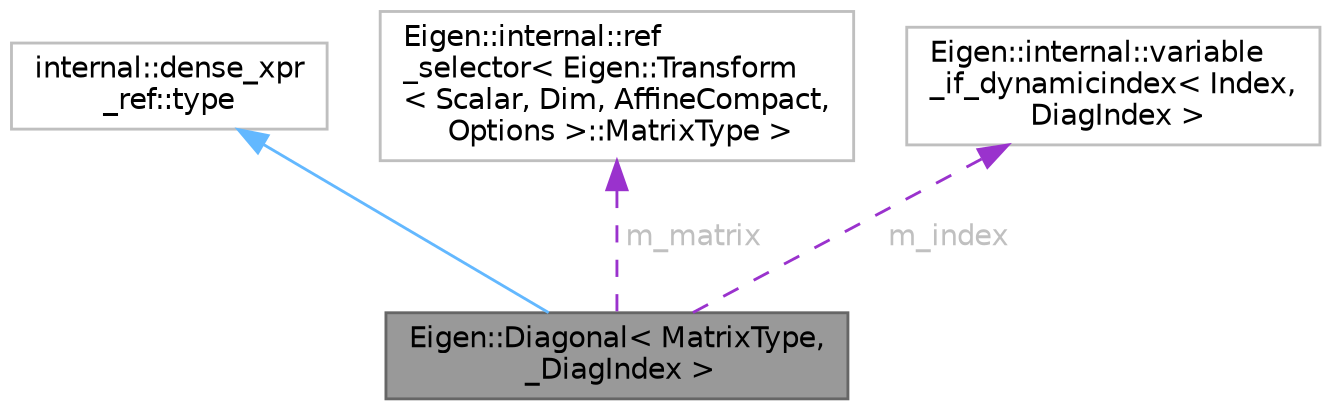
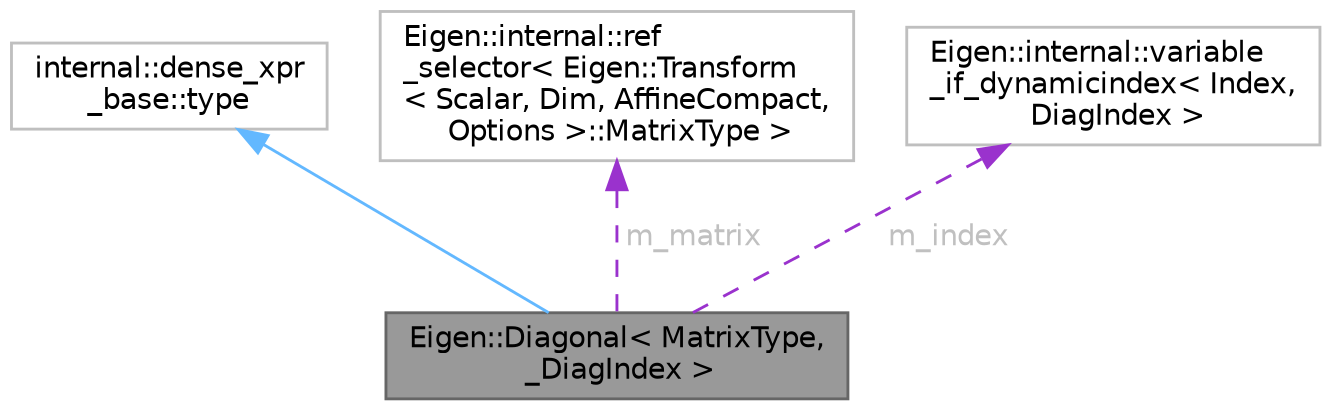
node "internal::dense_xpr _ref::type": label "internal::dense_xpr _ref::type" -> "internal::dense_xpr _base::type"
